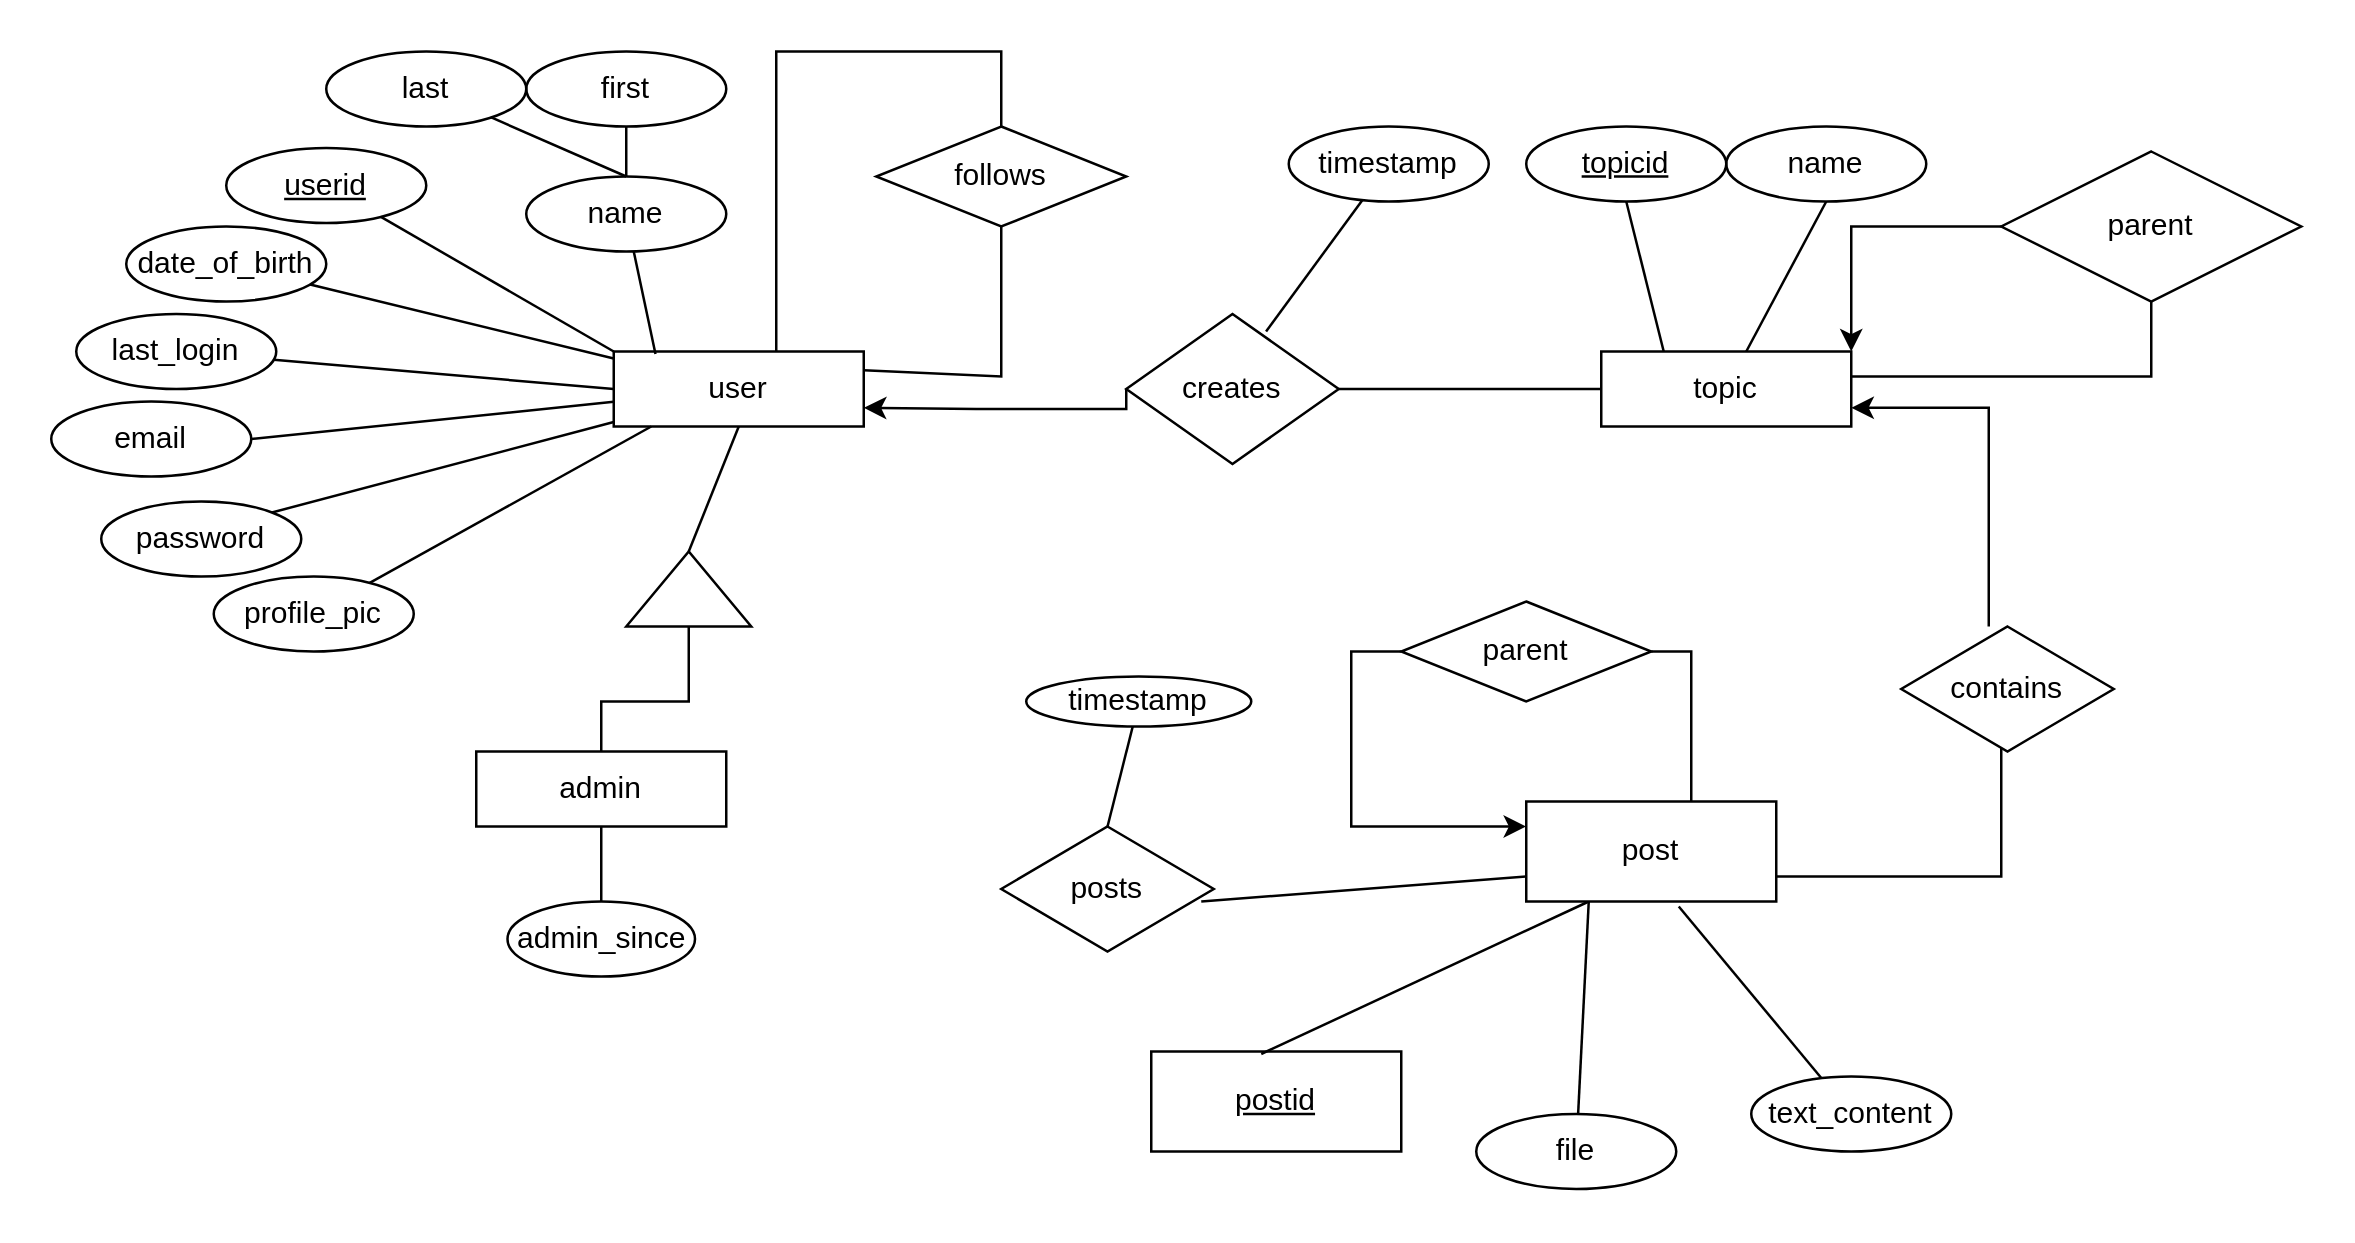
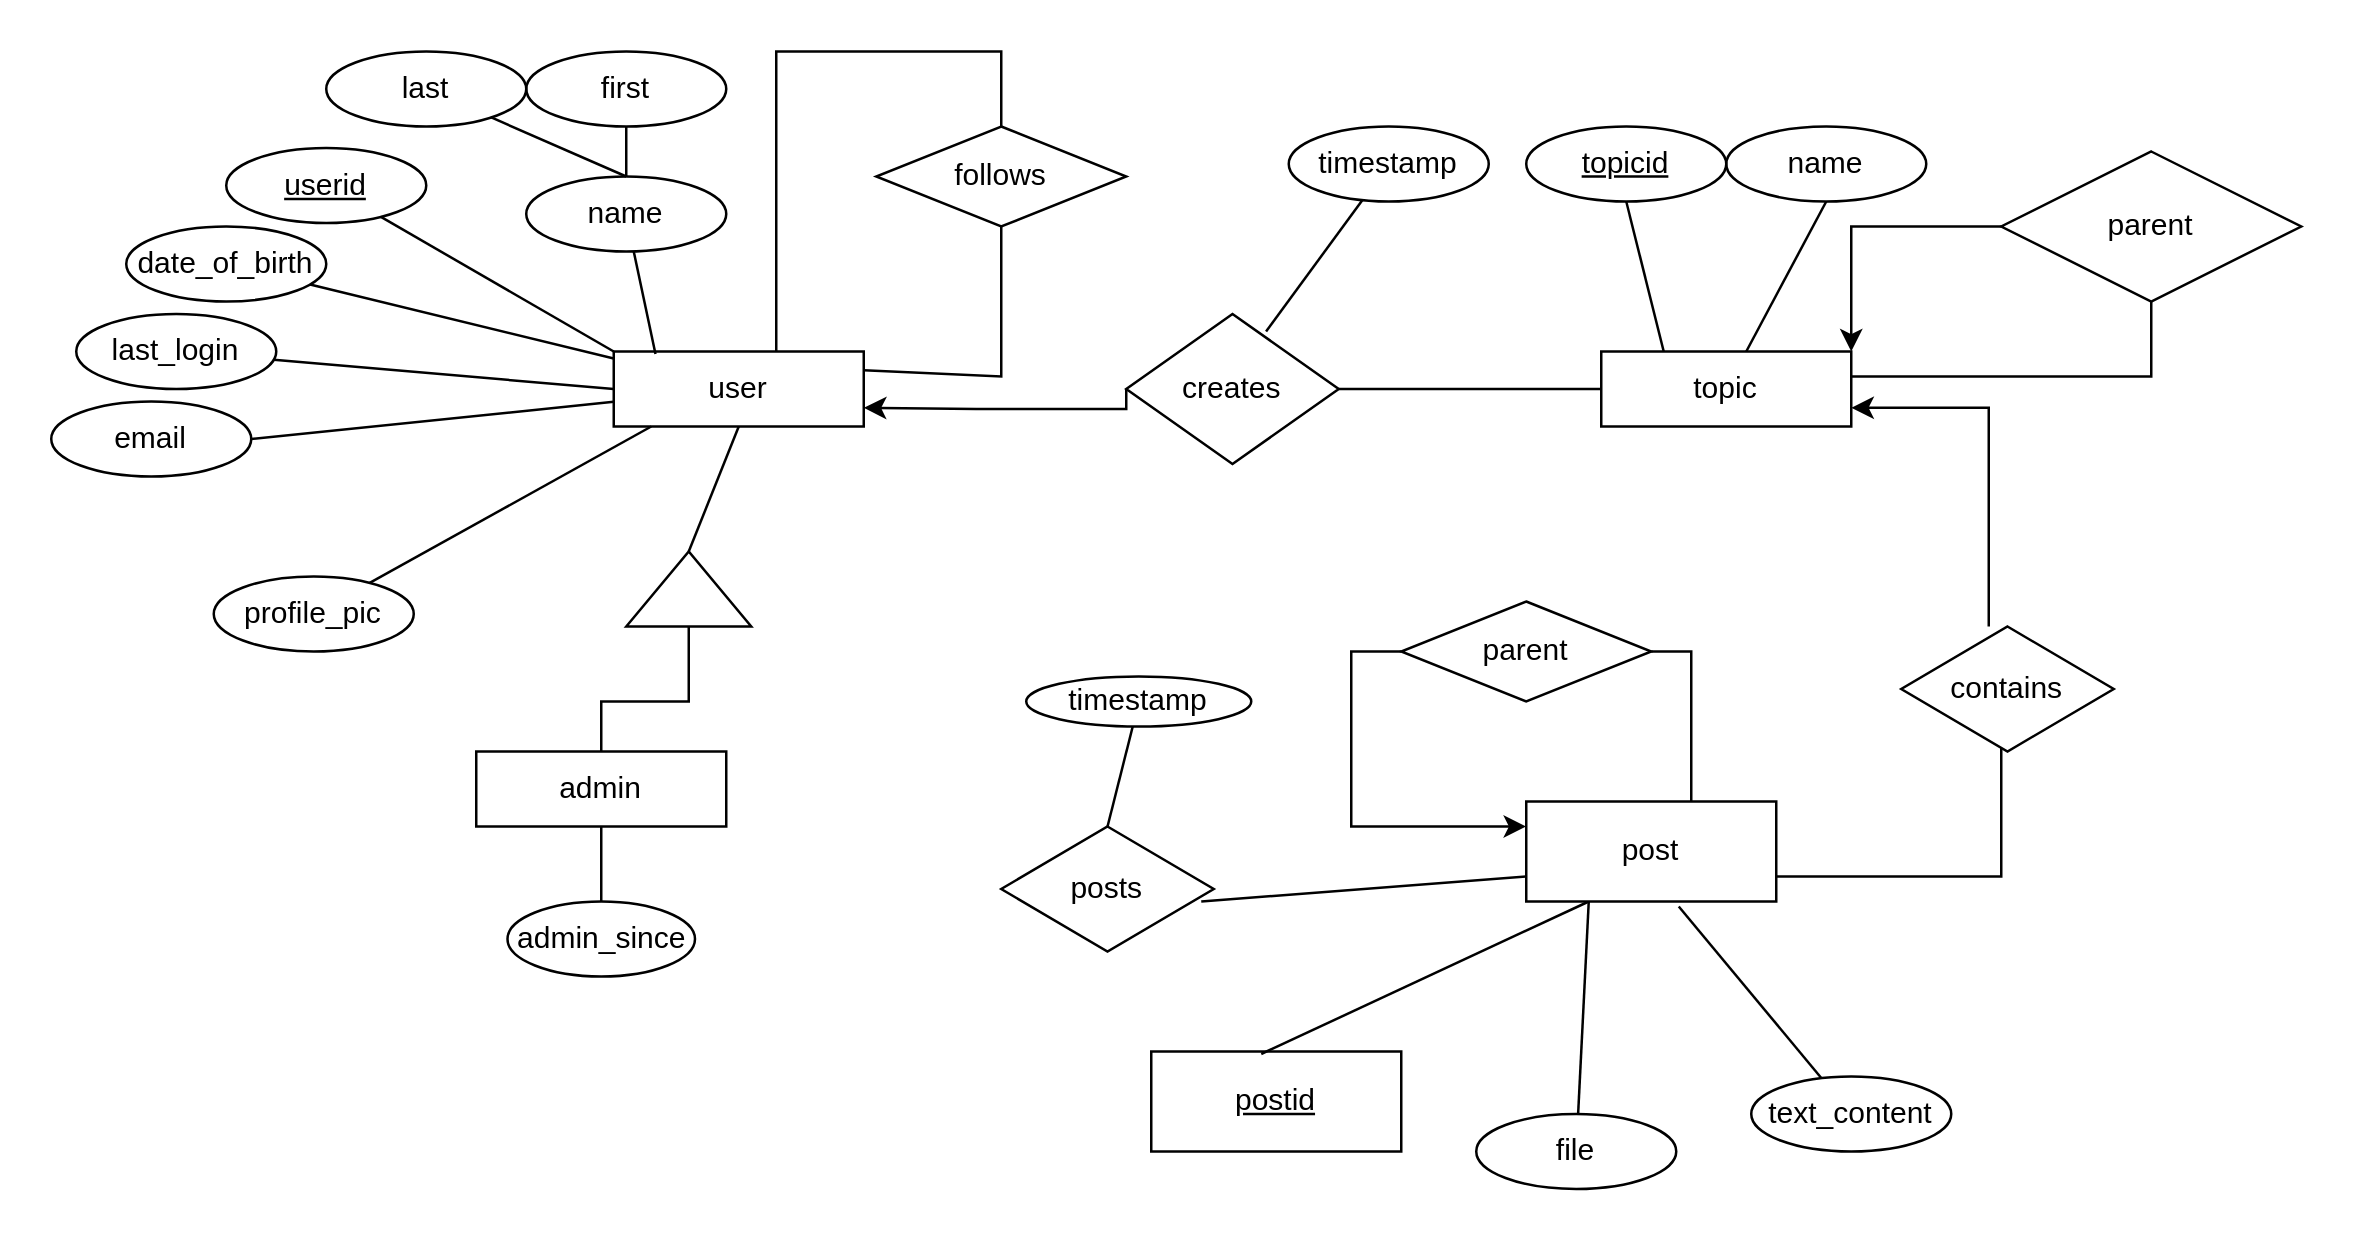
edge "user" -- "password": removed
node "password": removed
